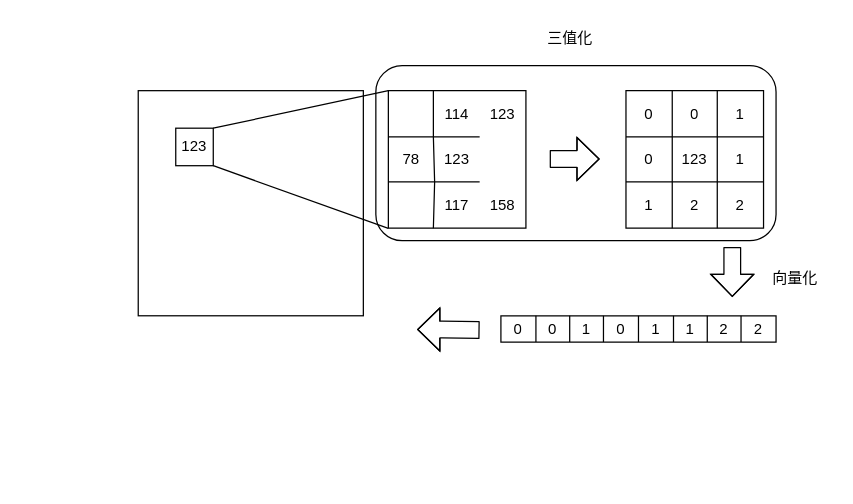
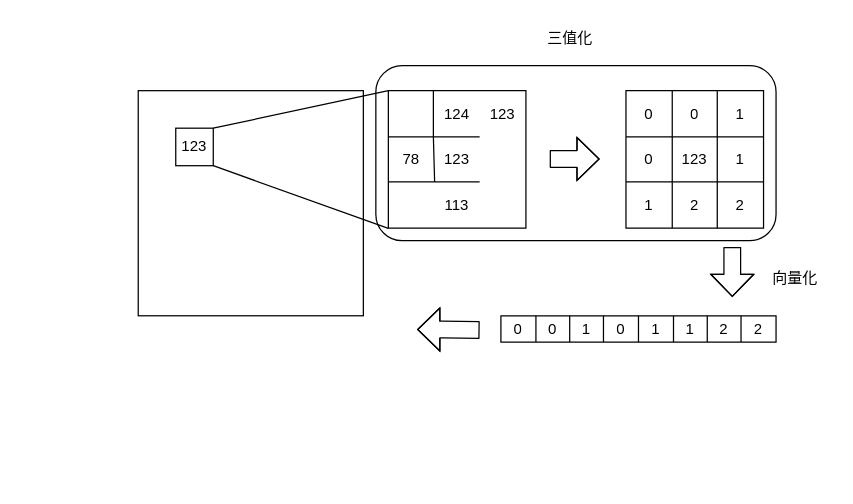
node "114": label "114" -> "124"
node "158": removed
node "117": label "117" -> "113"
